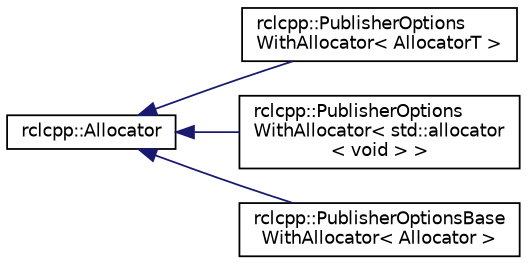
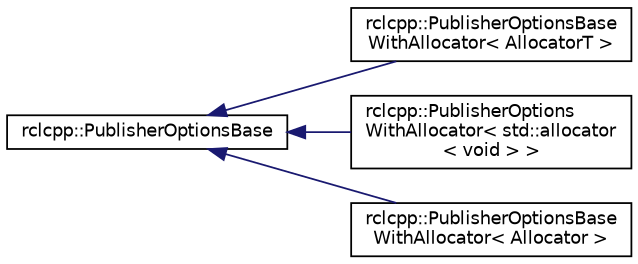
node "rclcpp::PublisherOptions WithAllocator< AllocatorT >": label "rclcpp::PublisherOptions WithAllocator< AllocatorT >" -> "rclcpp::PublisherOptionsBase WithAllocator< AllocatorT >"
node "rclcpp::Allocator": label "rclcpp::Allocator" -> "rclcpp::PublisherOptionsBase"
